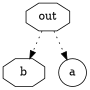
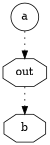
edge "out" -> "a": reversed
